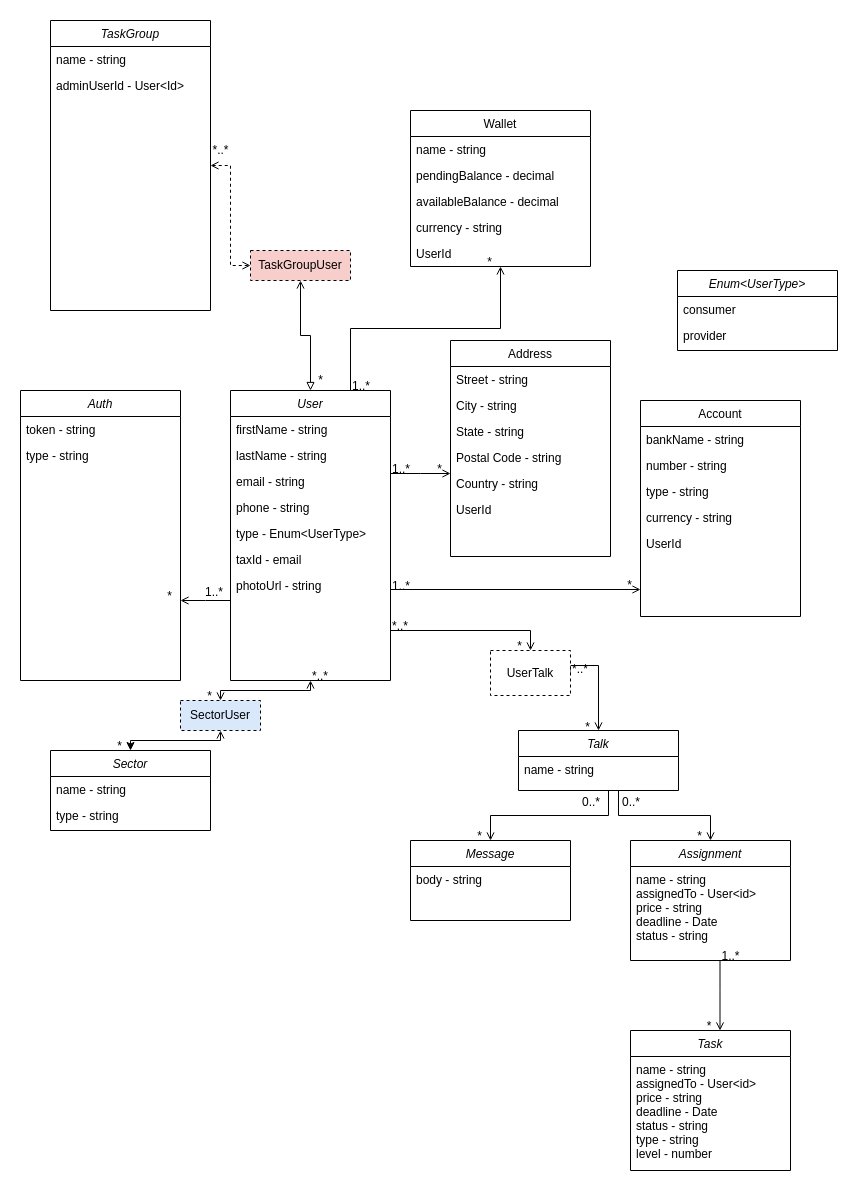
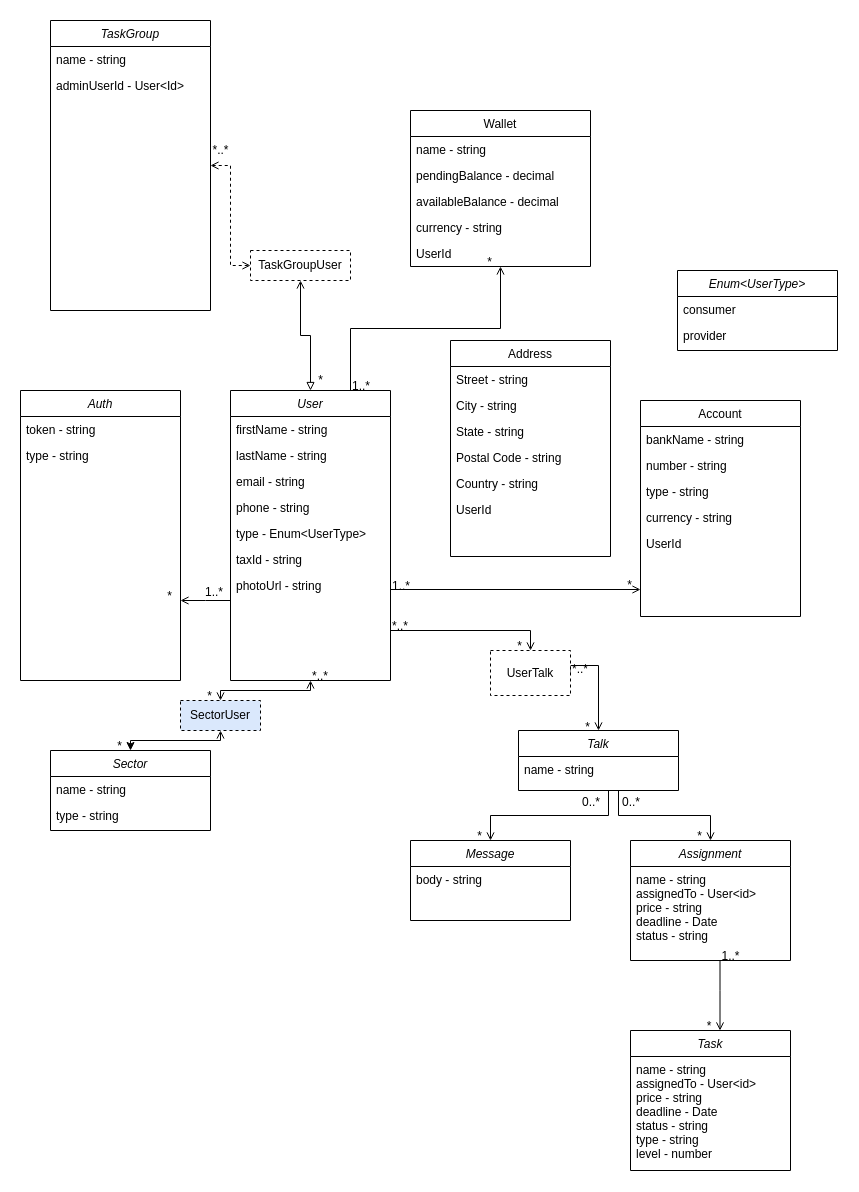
node "TaskGroupUser": fillcolor #f8cecc -> #ffffff
edge "User" -> "Address": removed, labels "1..*", "*"
node "taxId - email": label "taxId - email" -> "taxId - string"
